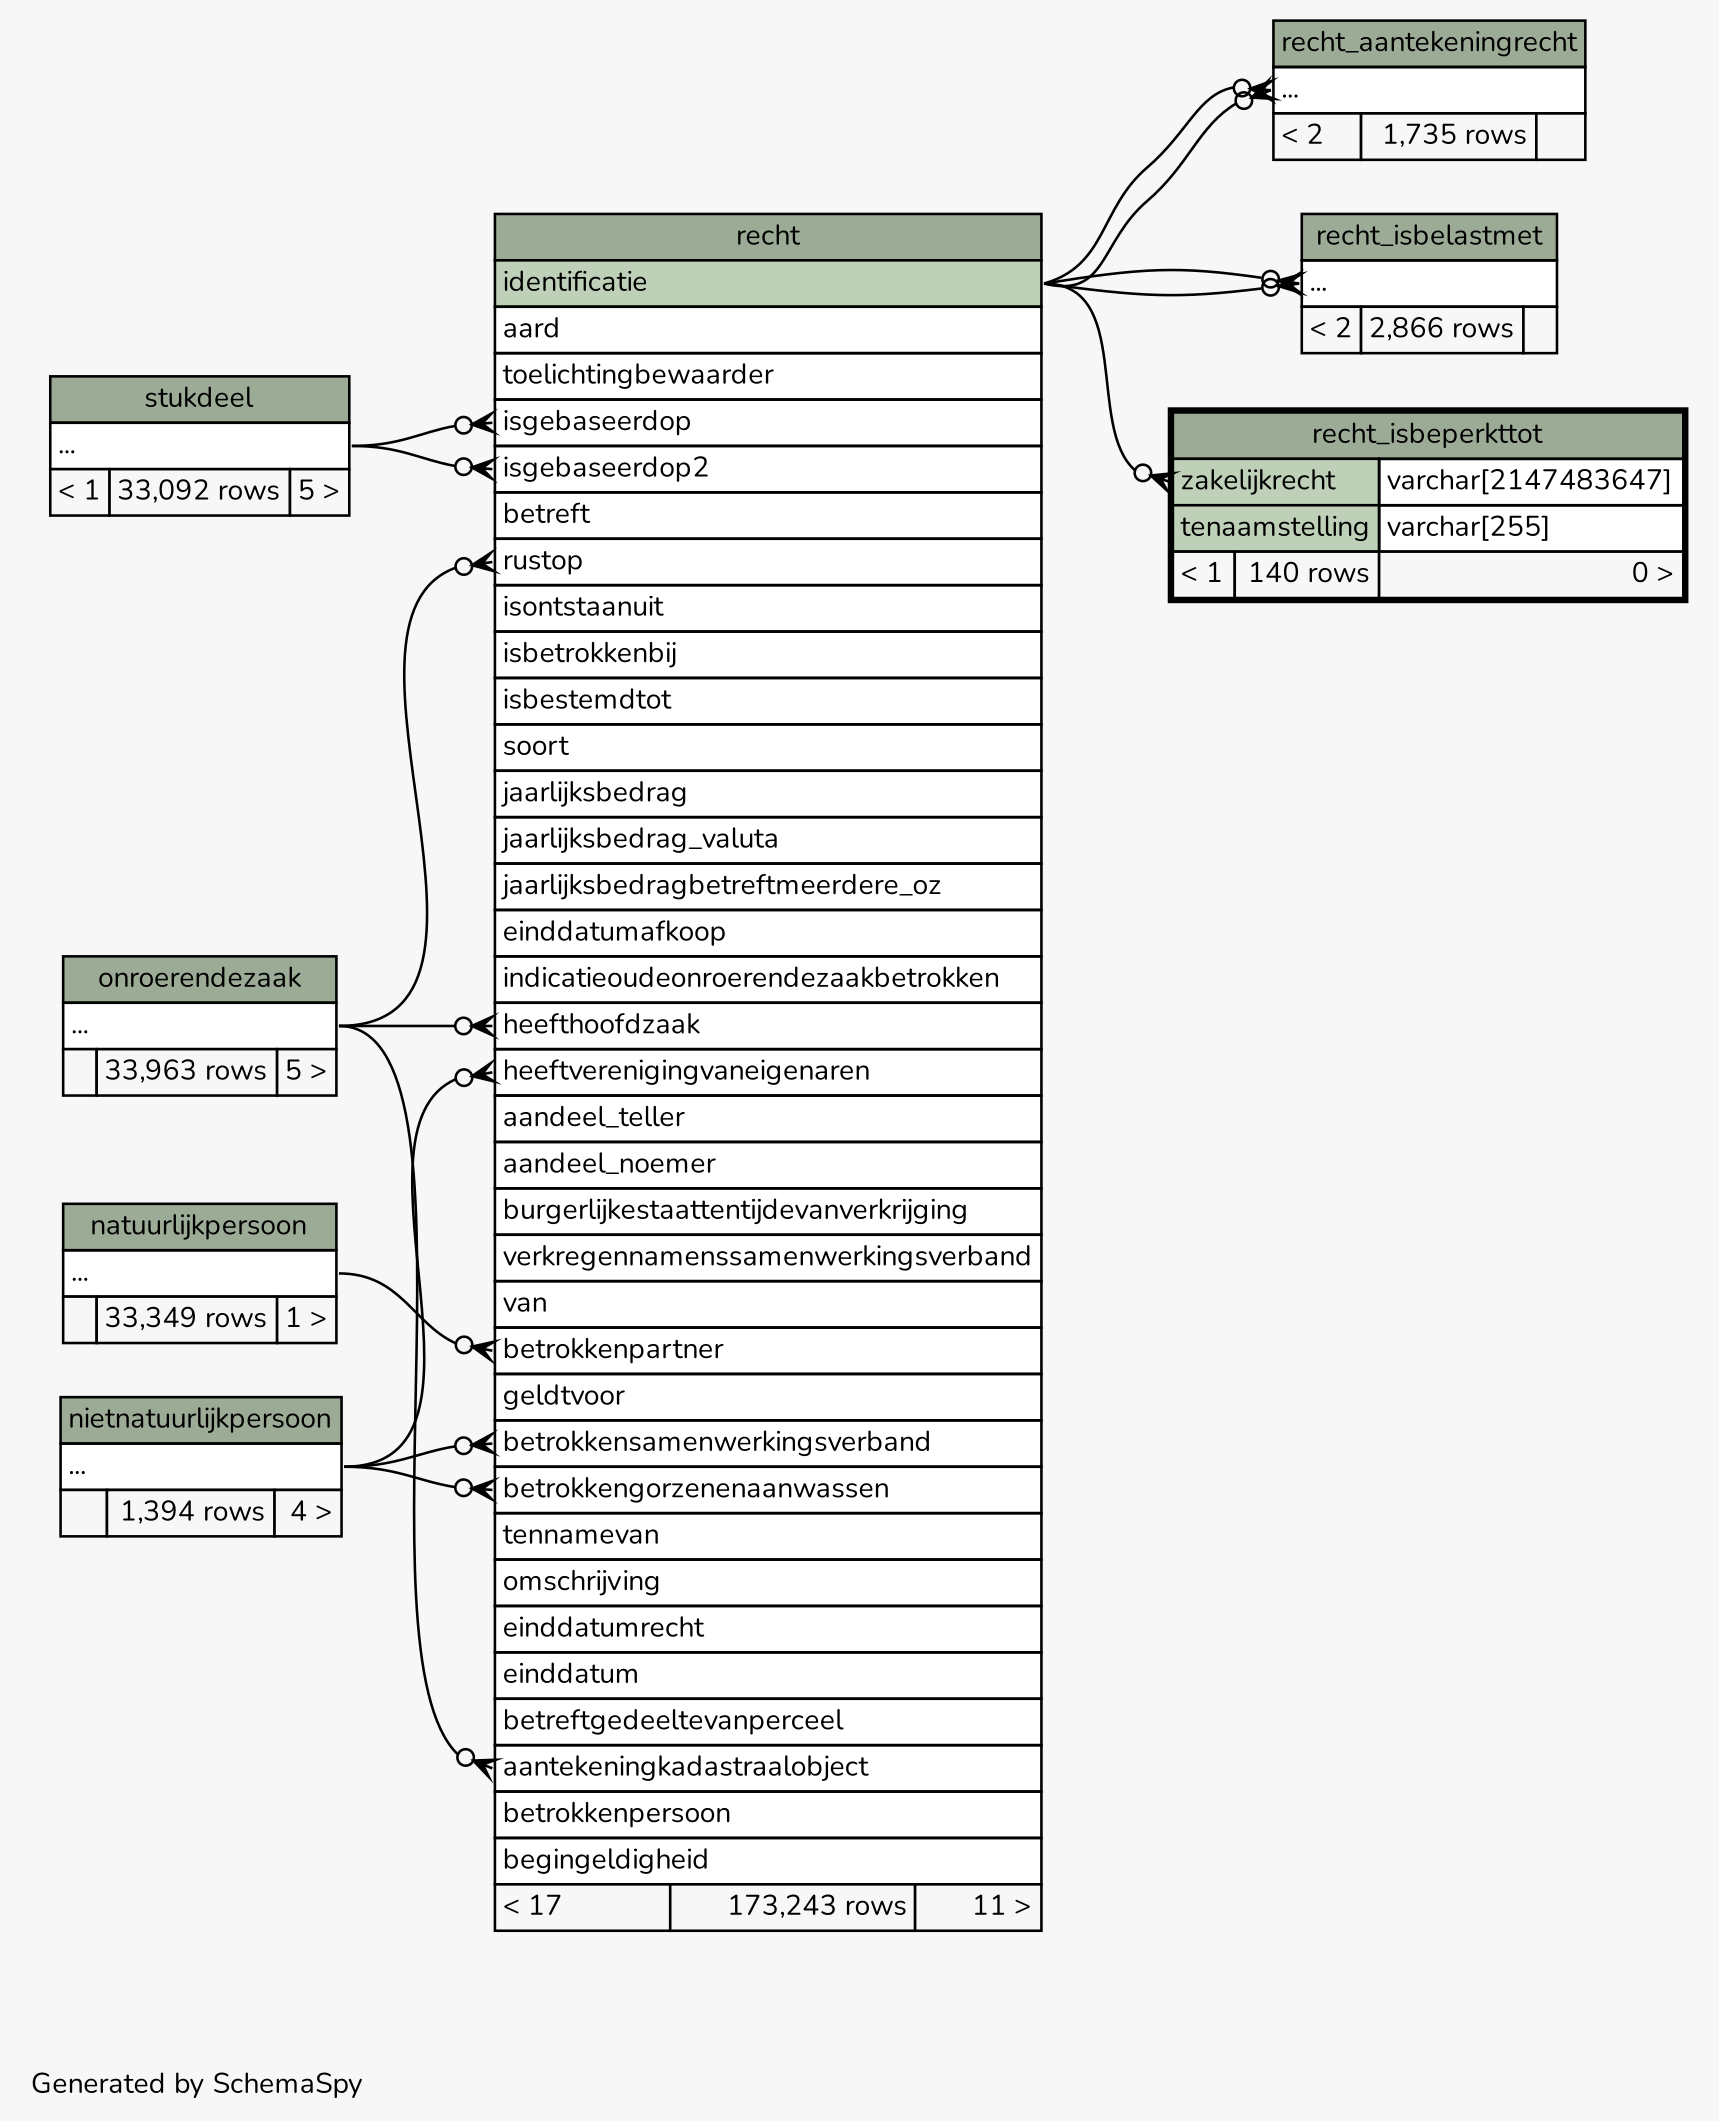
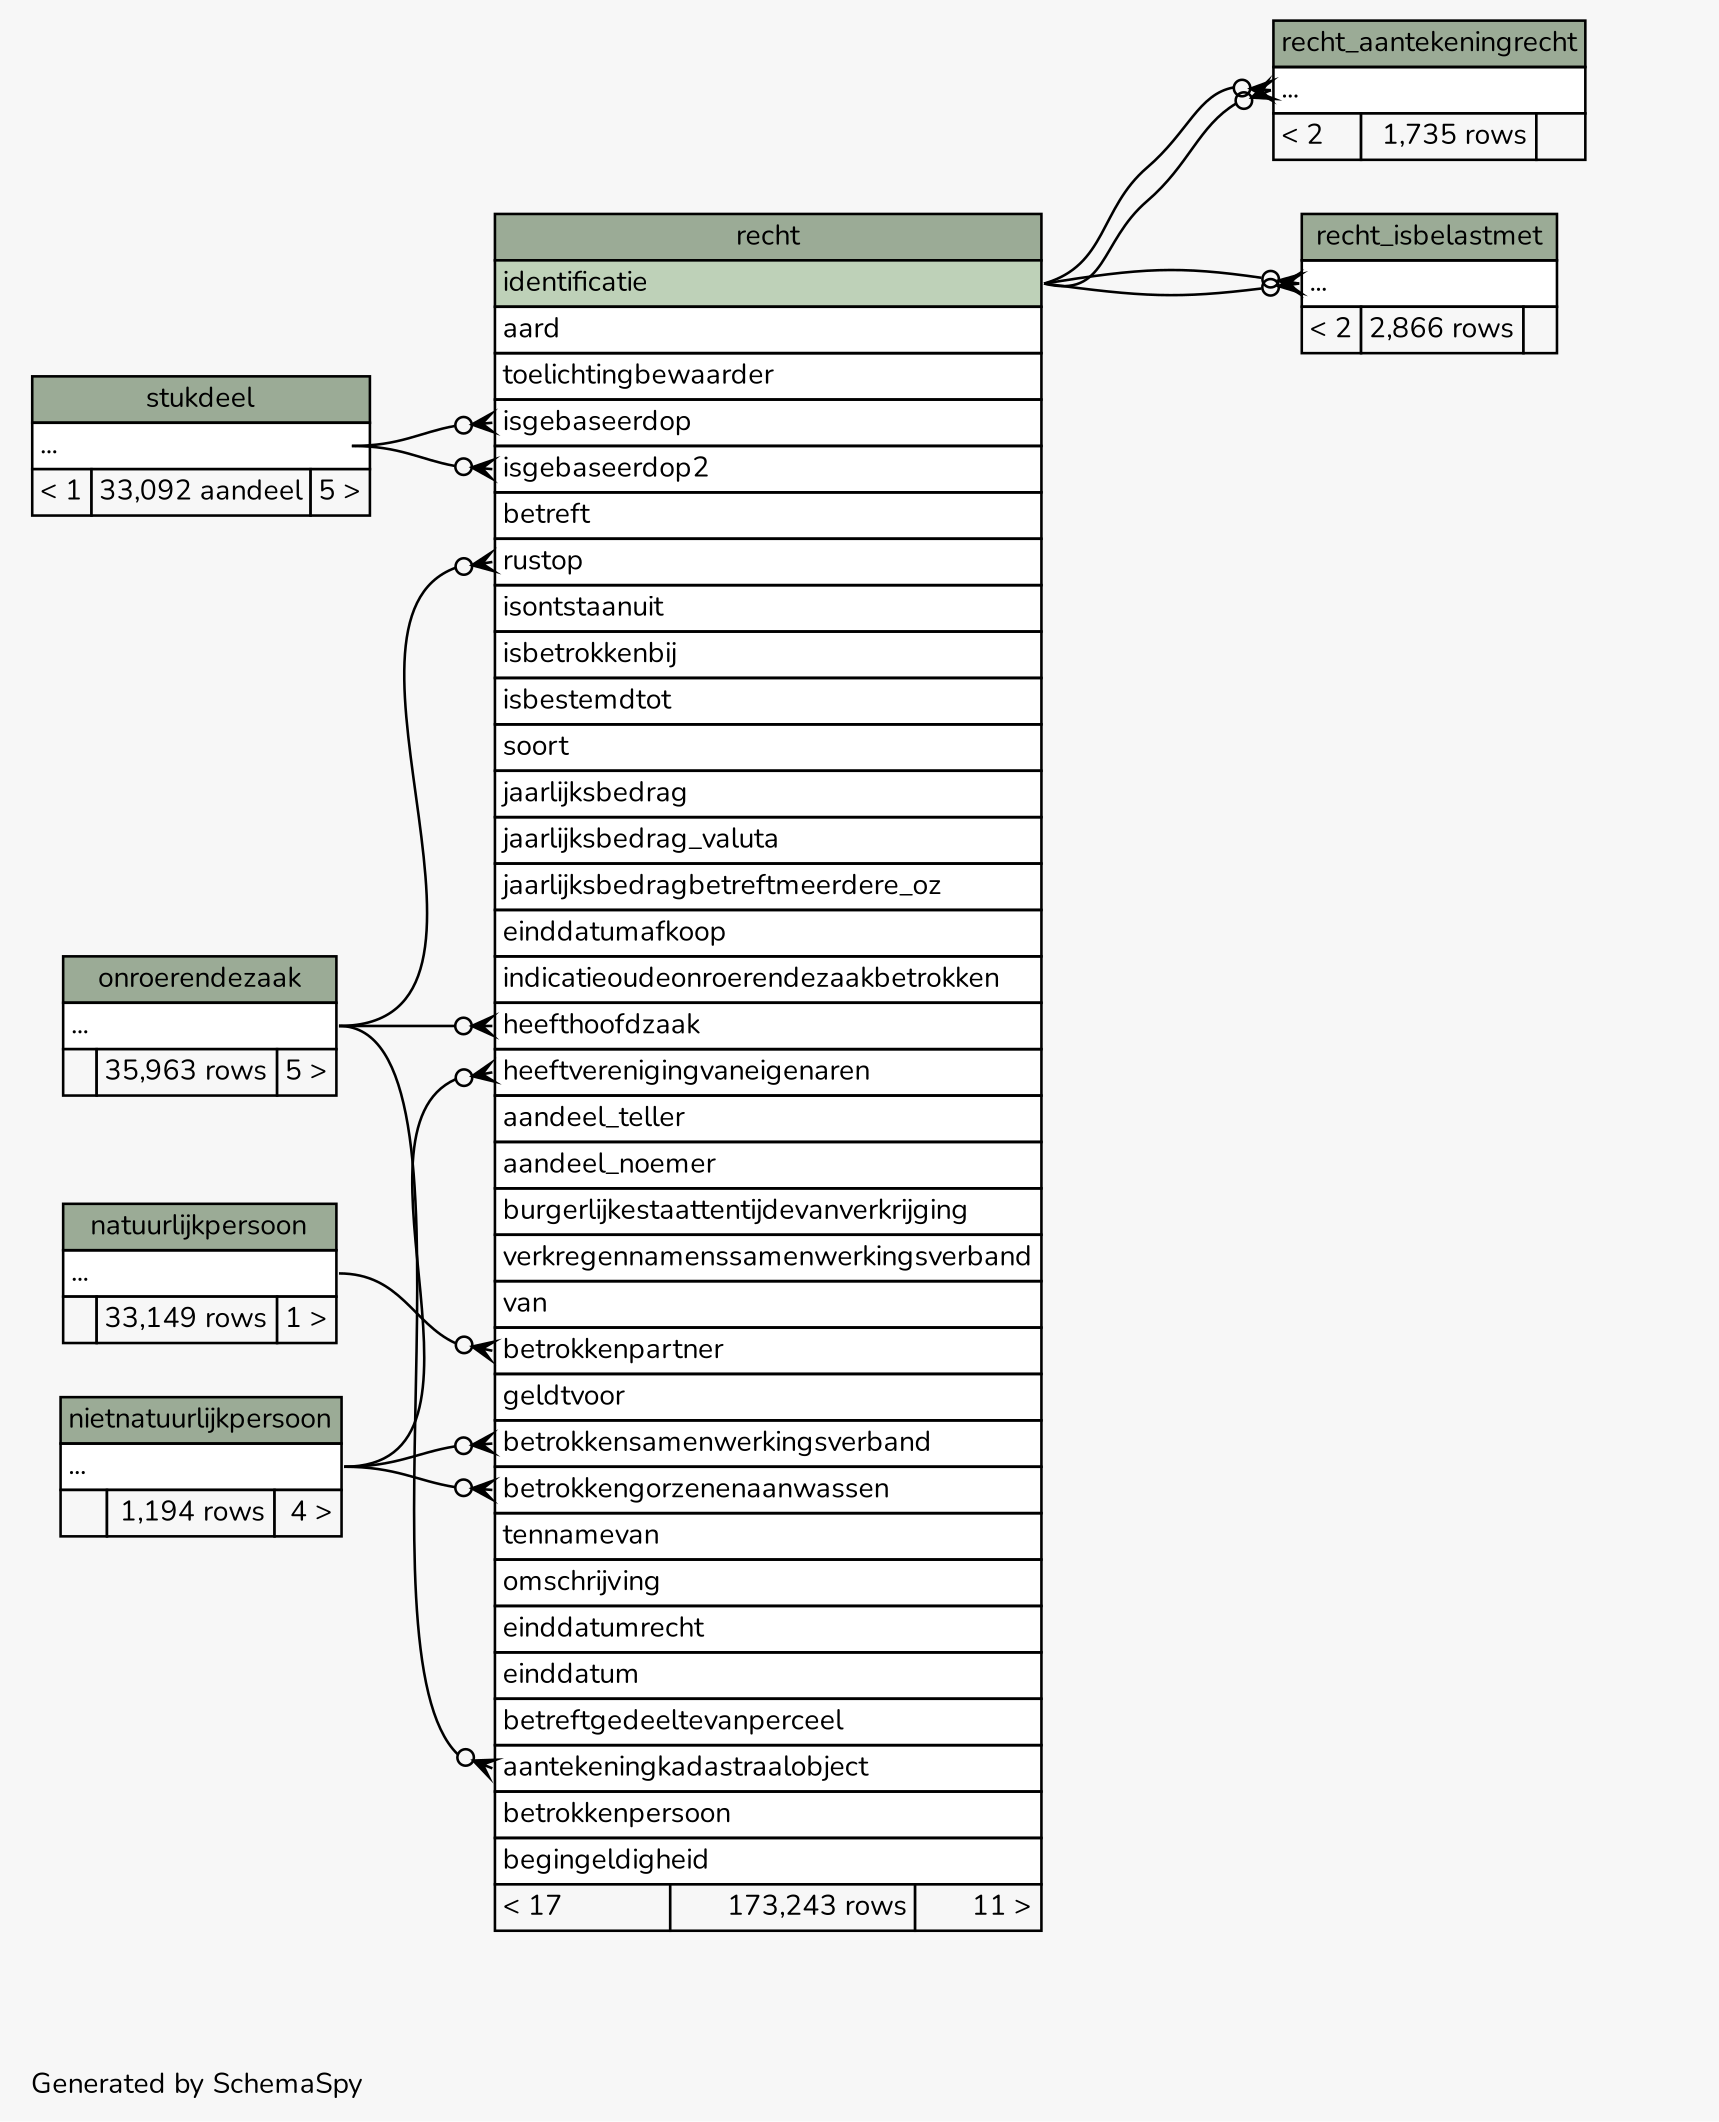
node "stukdeel": text "33,092 rows" -> "33,092 aandeel"
node "recht_isbeperkttot": removed
node "onroerendezaak": text "33,963 rows" -> "35,963 rows"
node "natuurlijkpersoon": text "33,349 rows" -> "33,149 rows"
node "nietnatuurlijkpersoon": text "1,394 rows" -> "1,194 rows"
